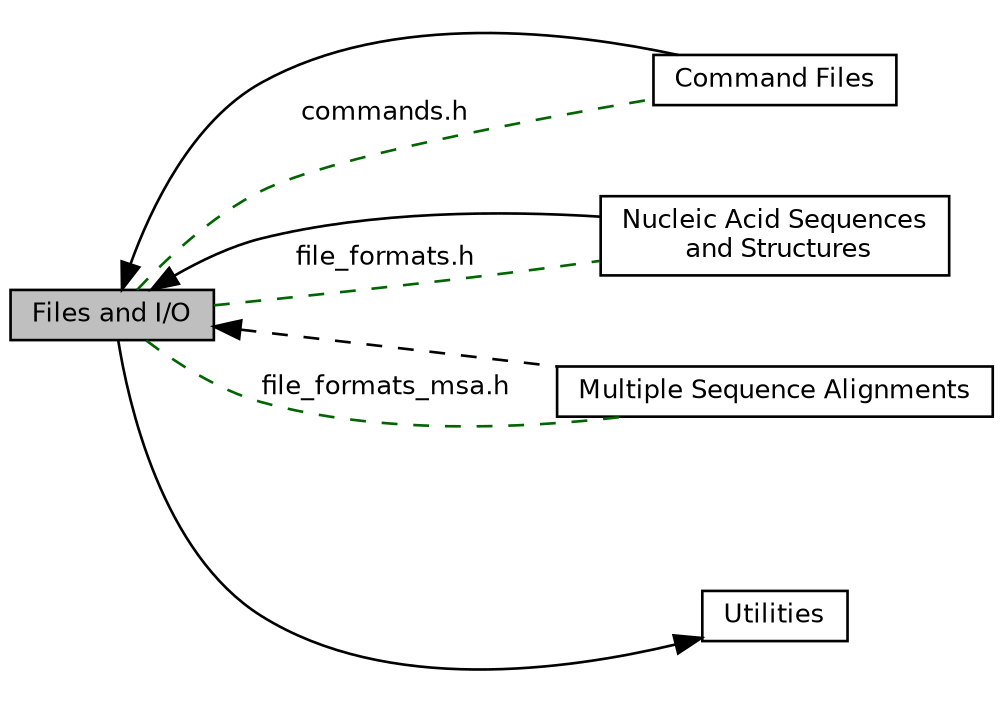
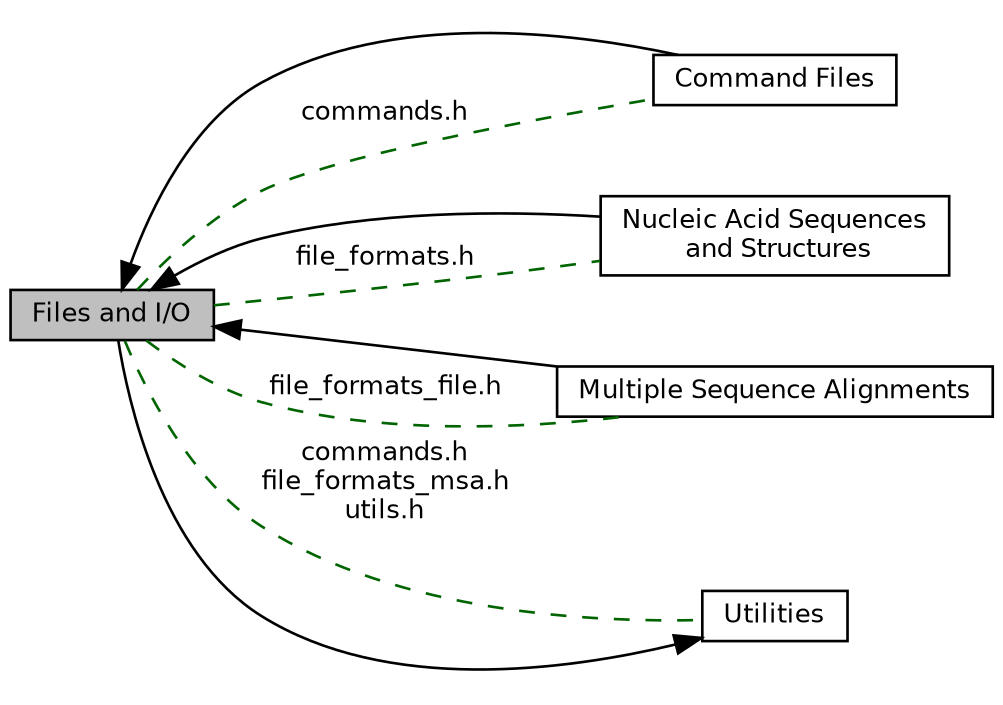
edge "Multiple Sequence Alignments" -> "Files and I/O": style dashed -> solid
edge "Files and I/O" -- "Multiple Sequence Alignments": label "file_formats_msa.h" -> "file_formats_file.h"
edge "Files and I/O" -- "Utilities": added, label "commands.h file_formats_msa.h utils.h"
